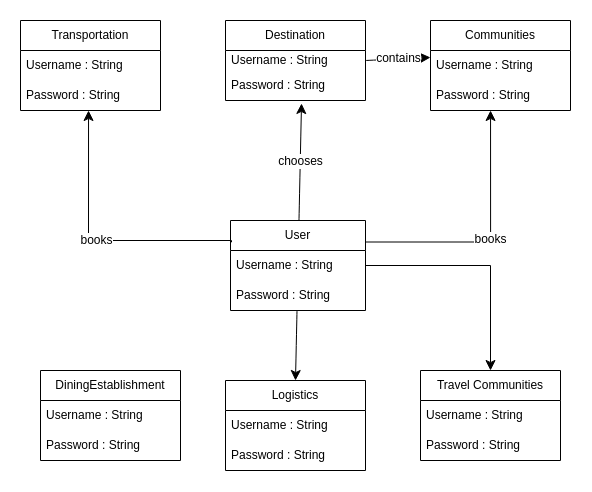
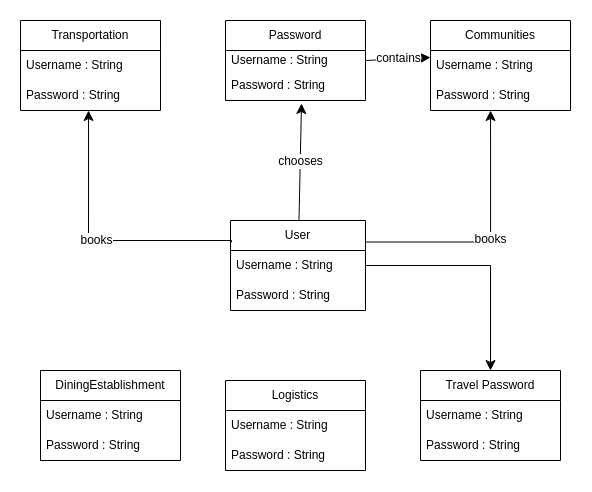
node "Destination": label "Destination" -> "Password"
edge "User" -> "Logistics": removed
node "Travel Communities": label "Travel Communities" -> "Travel Password"
